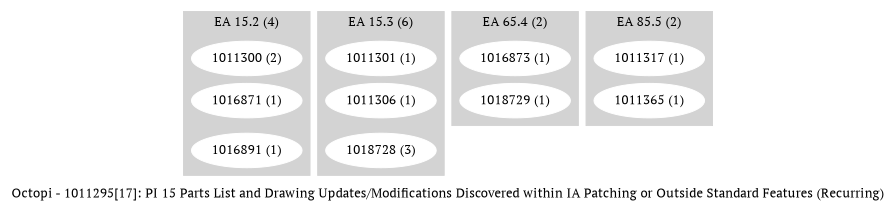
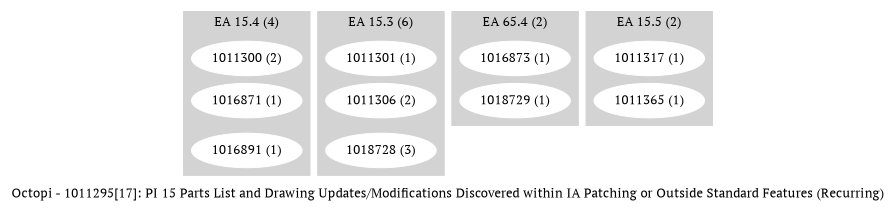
cluster "EA 15.2 (4)": label "EA 15.2 (4)" -> "EA 15.4 (4)"
cluster "EA 85.5 (2)": label "EA 85.5 (2)" -> "EA 15.5 (2)"
node "1011306 (1)": label "1011306 (1)" -> "1011306 (2)"
